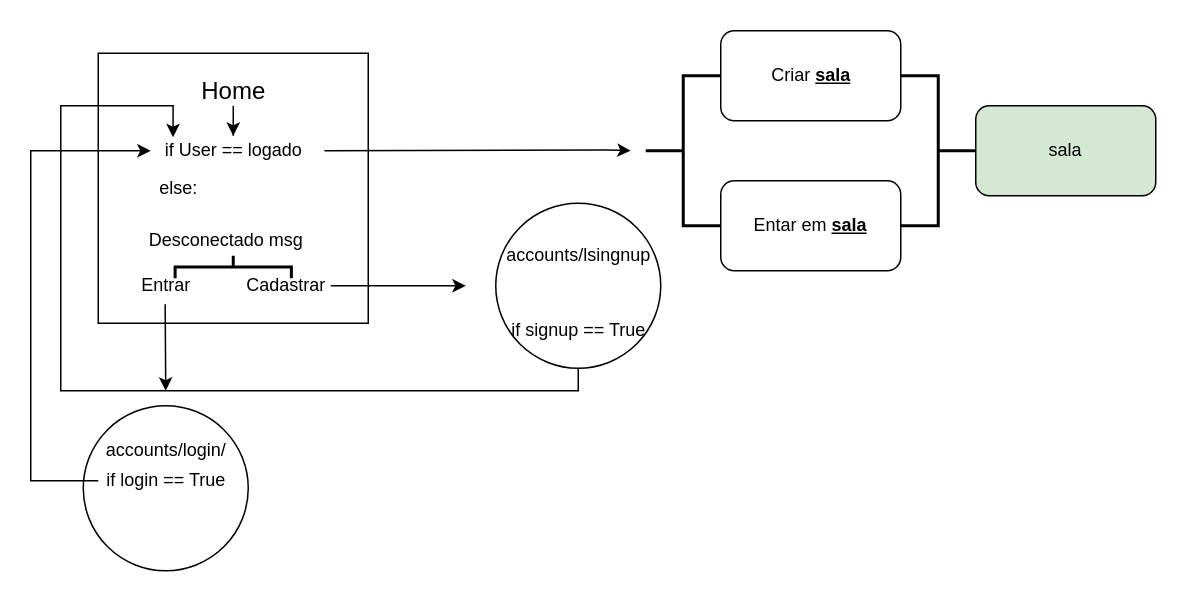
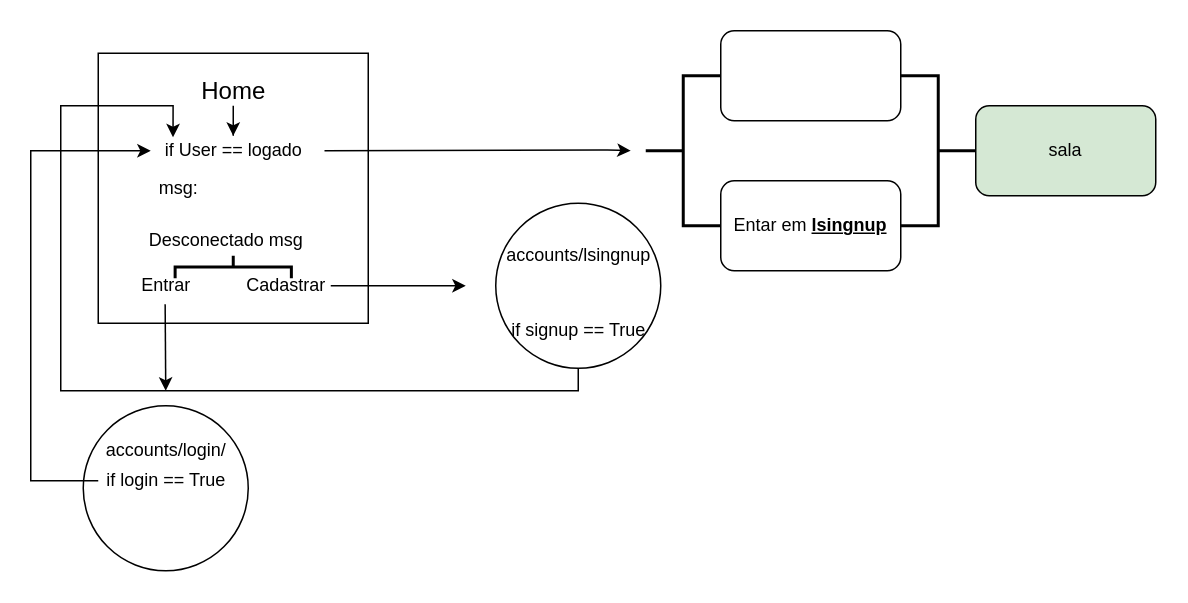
node "Criar sala": removed
node "else:": label "else:" -> "msg:"
node "Entar em sala": label "Entar em sala" -> "Entar em lsingnup"
